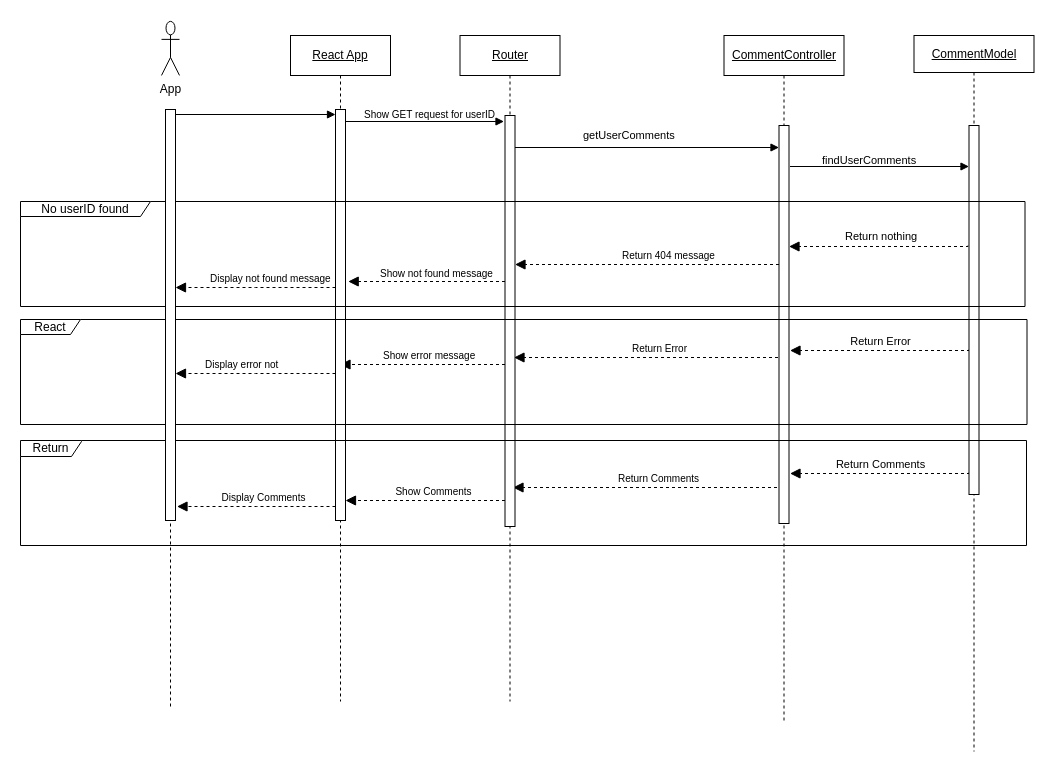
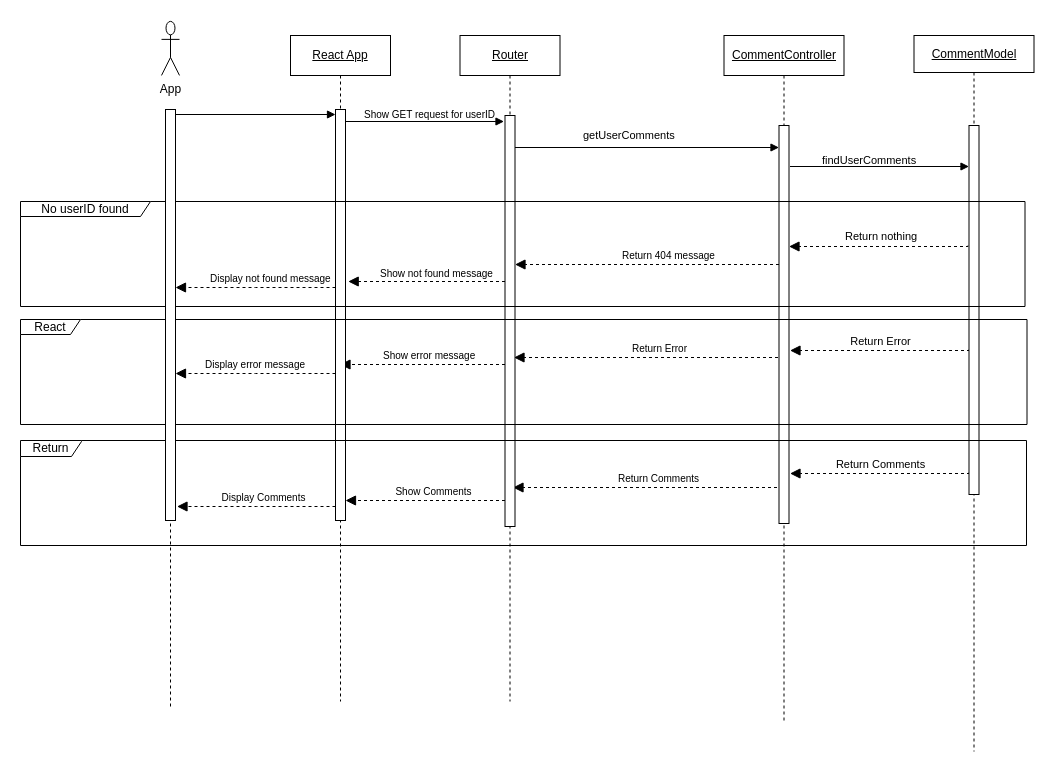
node "Display error not": label "Display error not" -> "Display error message"
